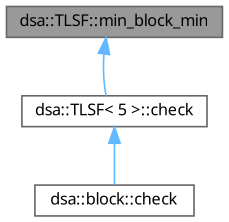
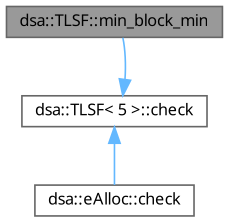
edge "dsa::TLSF< 5 >::check" -> "dsa::TLSF::min_block_min": reversed
node "dsa::block::check": label "dsa::block::check" -> "dsa::eAlloc::check"
